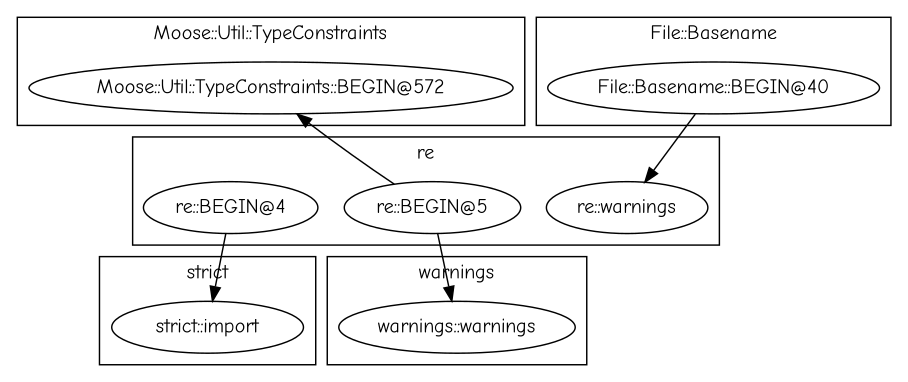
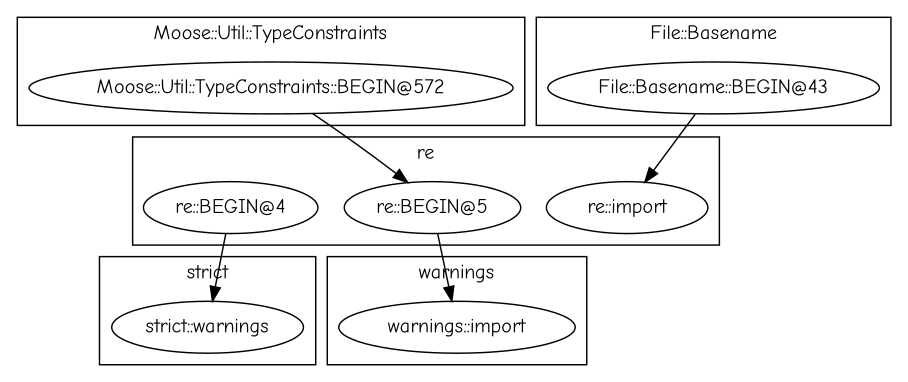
node "File::Basename::BEGIN@40": label "File::Basename::BEGIN@40" -> "File::Basename::BEGIN@43"
edge "re::BEGIN@5" -> "Moose::Util::TypeConstraints::BEGIN@572": reversed
node "re::warnings": label "re::warnings" -> "re::import"
node "strict::import": label "strict::import" -> "strict::warnings"
node "warnings::warnings": label "warnings::warnings" -> "warnings::import"
